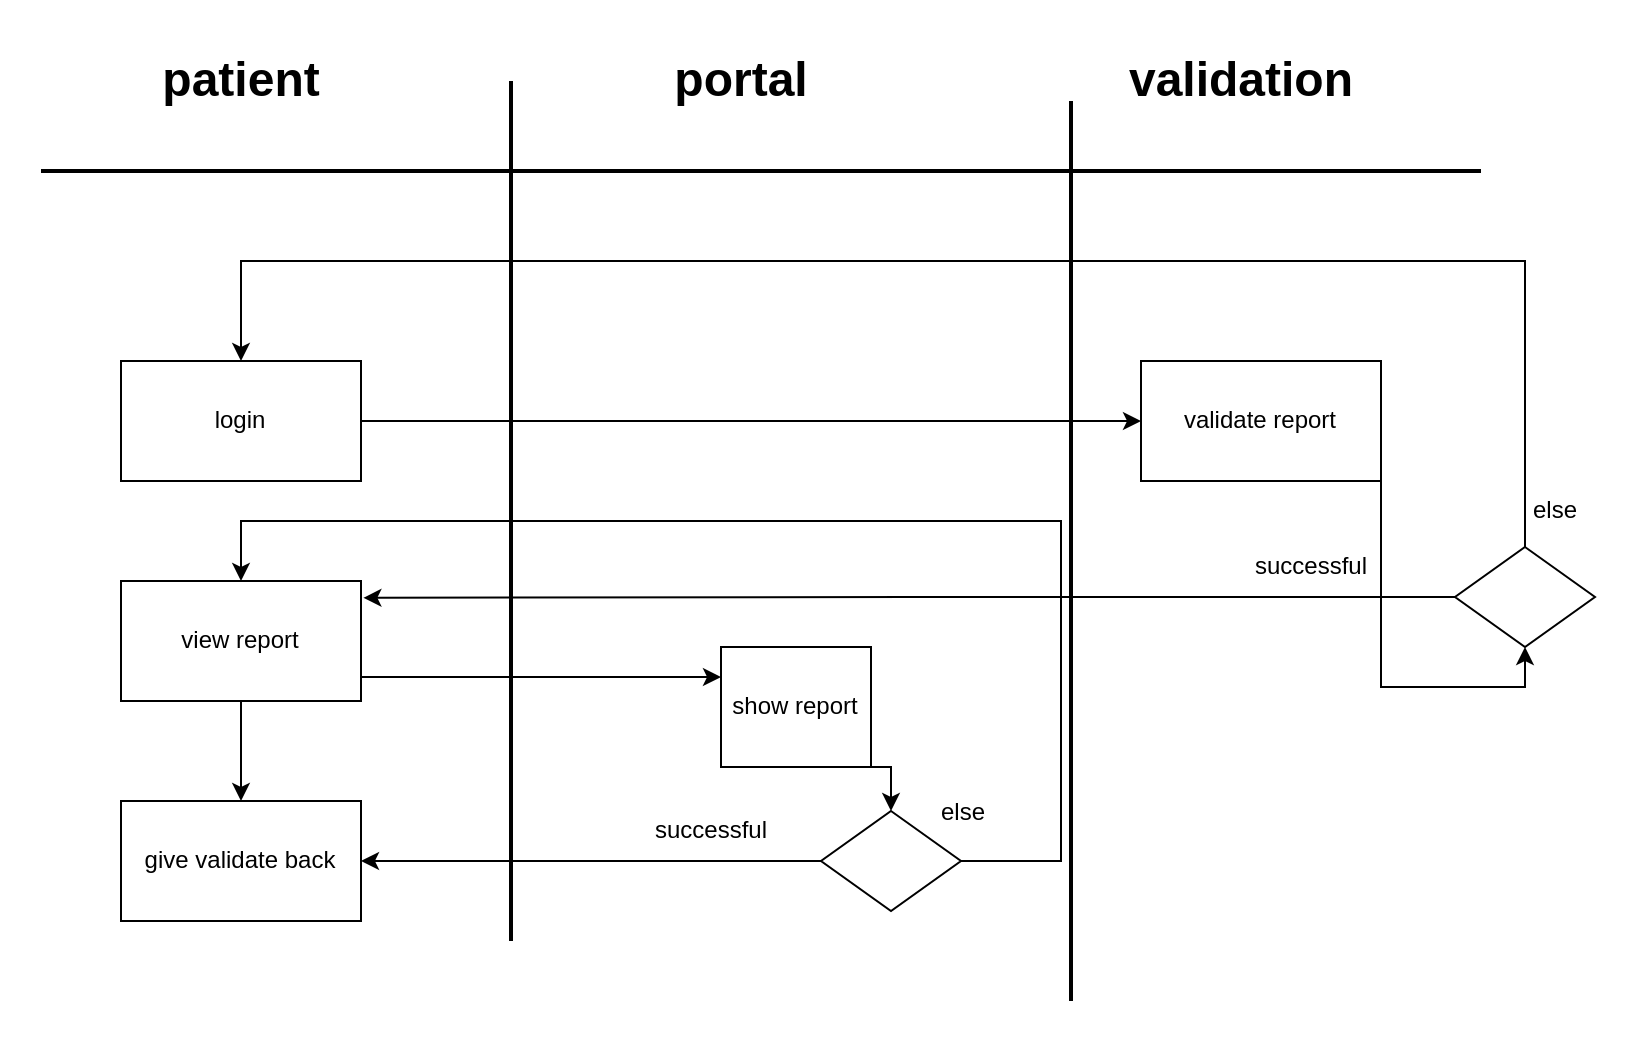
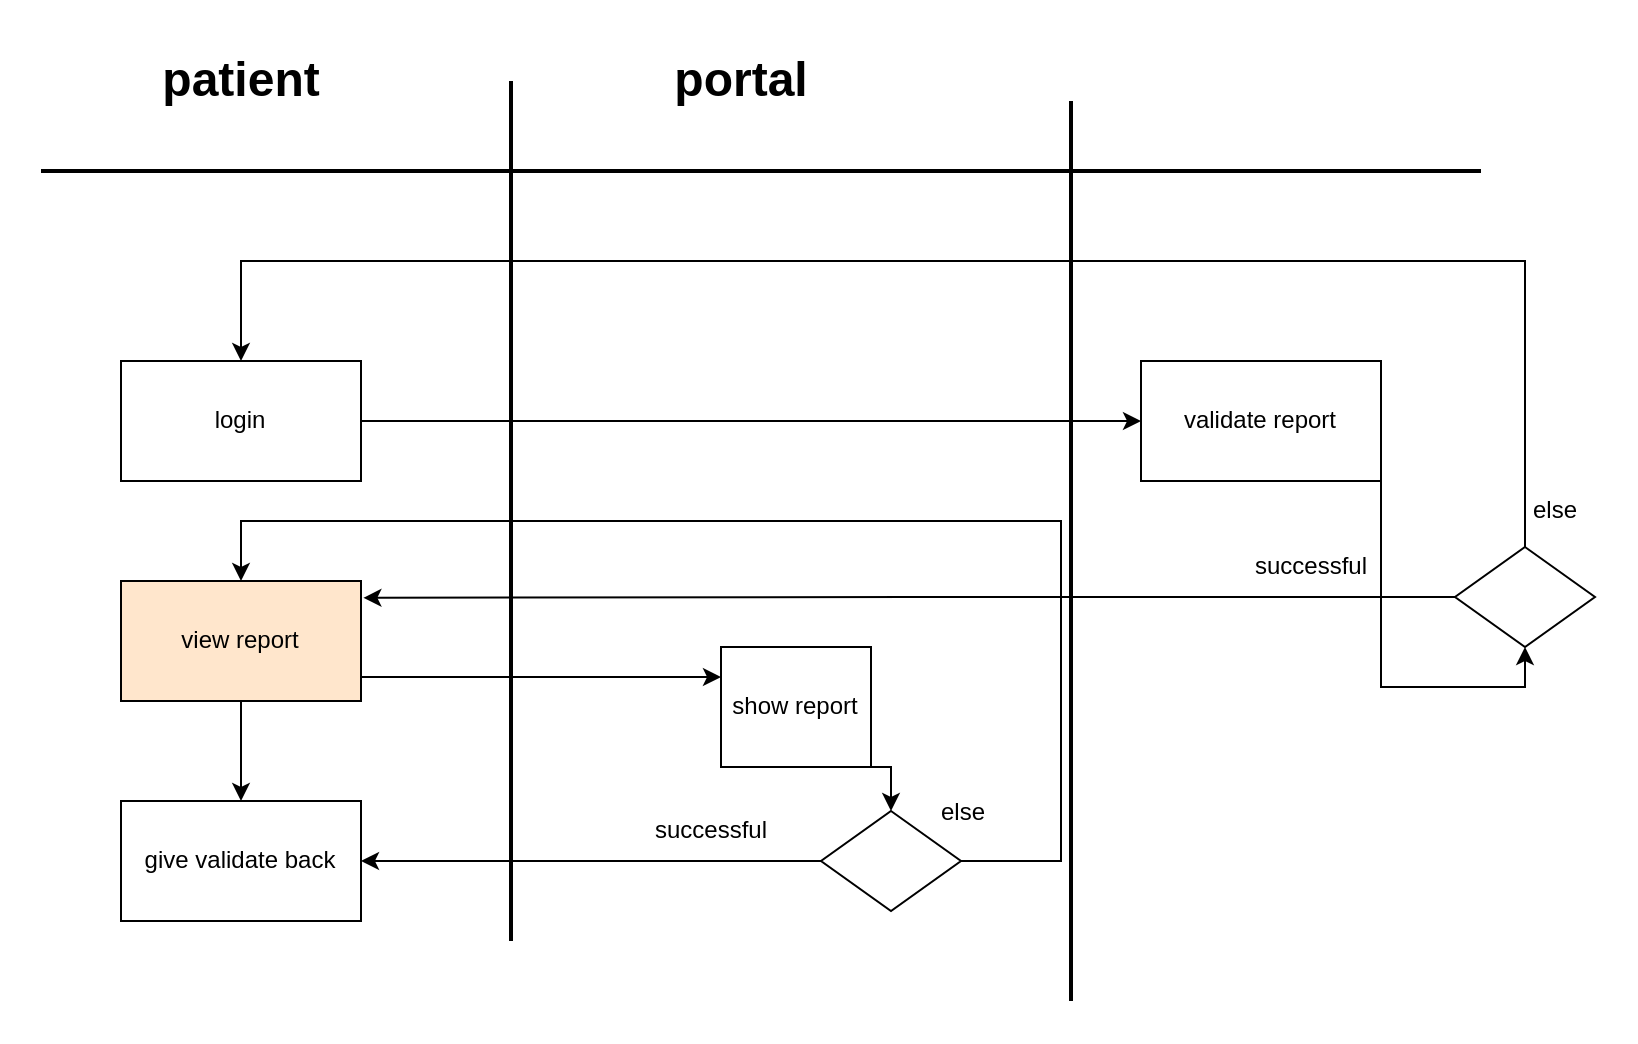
node "validation": removed
node "view report": fillcolor #ffffff -> #ffe6cc
